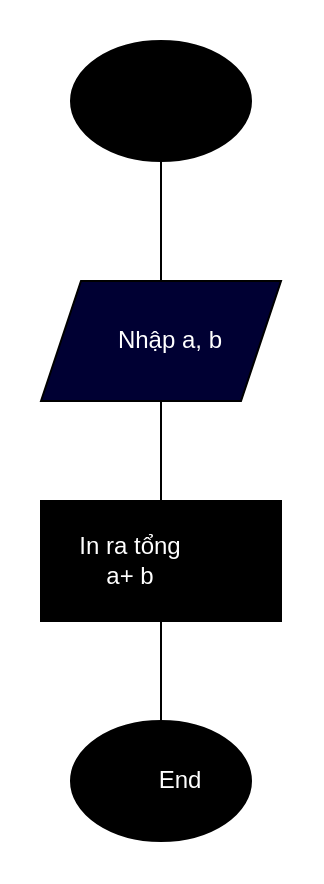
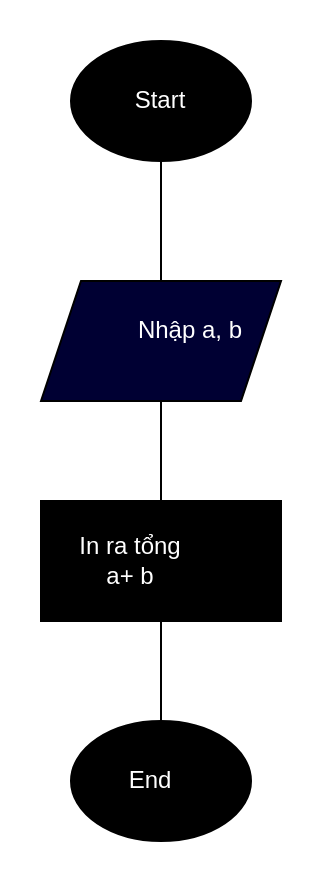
node "Start": added
node "Nhập a, b": moved (171, 341) -> (191, 331)
node "End": moved (181, 781) -> (151, 781)
